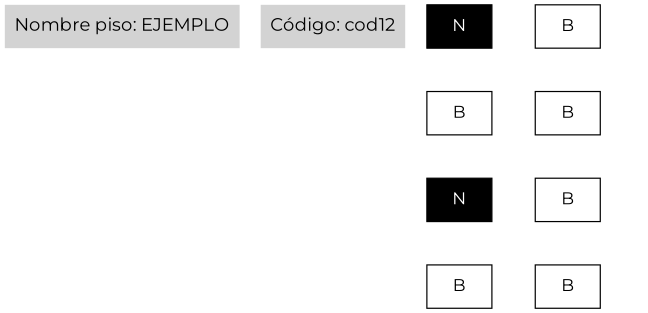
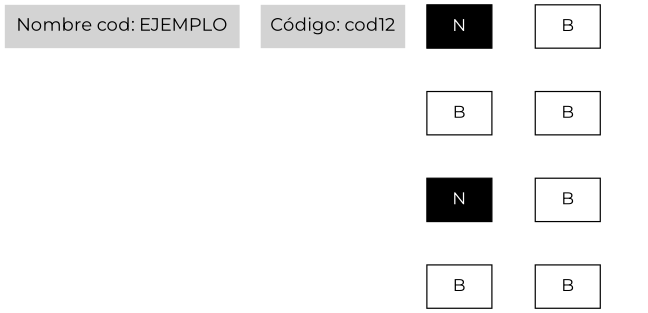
node "Nombre piso: EJEMPLO": label "Nombre piso: EJEMPLO" -> "Nombre cod: EJEMPLO"
